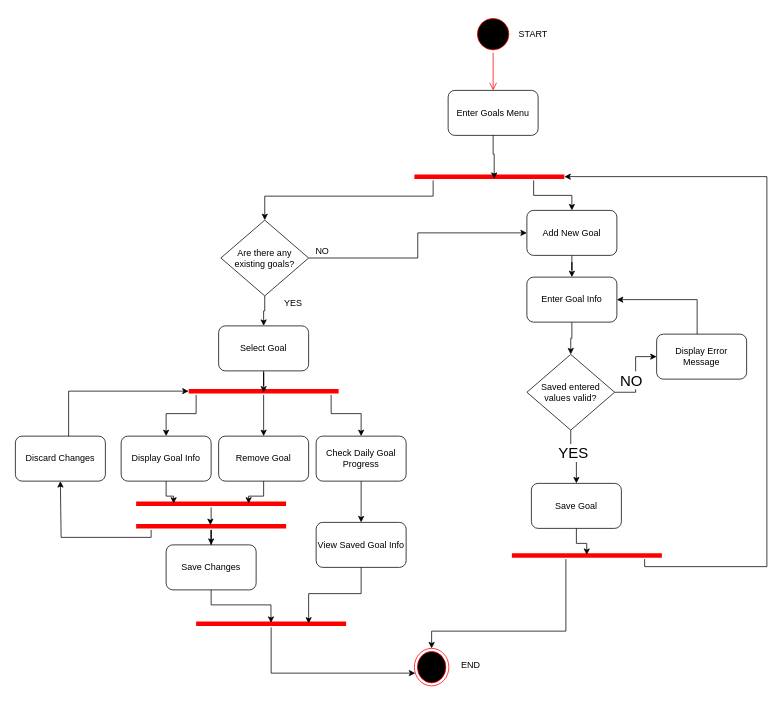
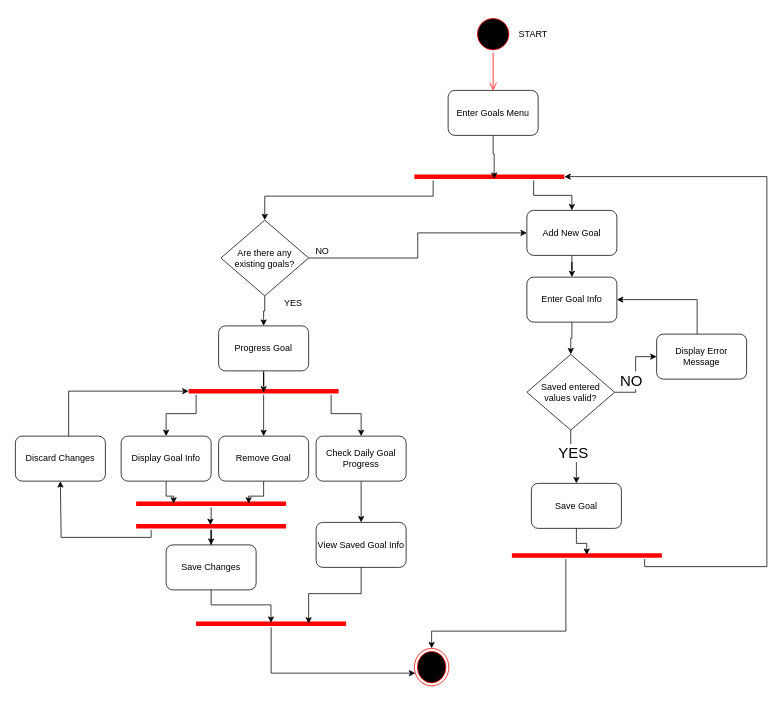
node "Select Goal": label "Select Goal" -> "Progress Goal"
node "END": removed
